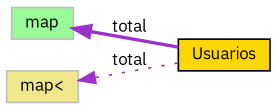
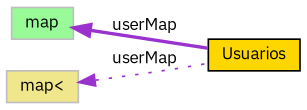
edge "Usuarios" -> "map": label " total" -> " userMap"
edge "Usuarios" -> "map<": label " total" -> " userMap"
